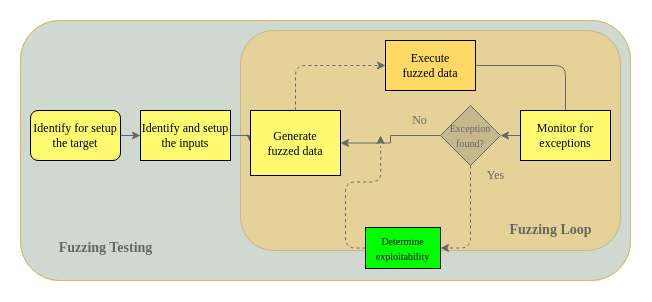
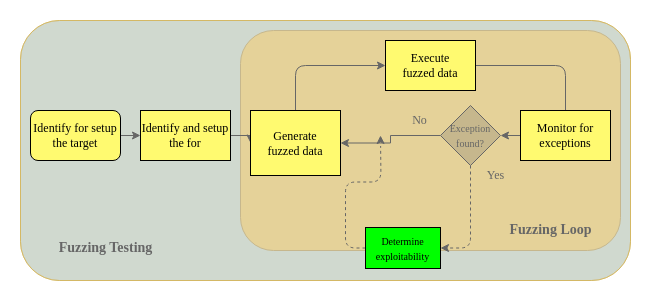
edge "Generate fuzzed data" -> "Execute fuzzed data": style dashed -> solid
node "Execute fuzzed data": fillcolor #ffd966 -> #fffa70
node "Identify and setup the inputs": label "Identify and setup the inputs" -> "Identify and setup the for"
